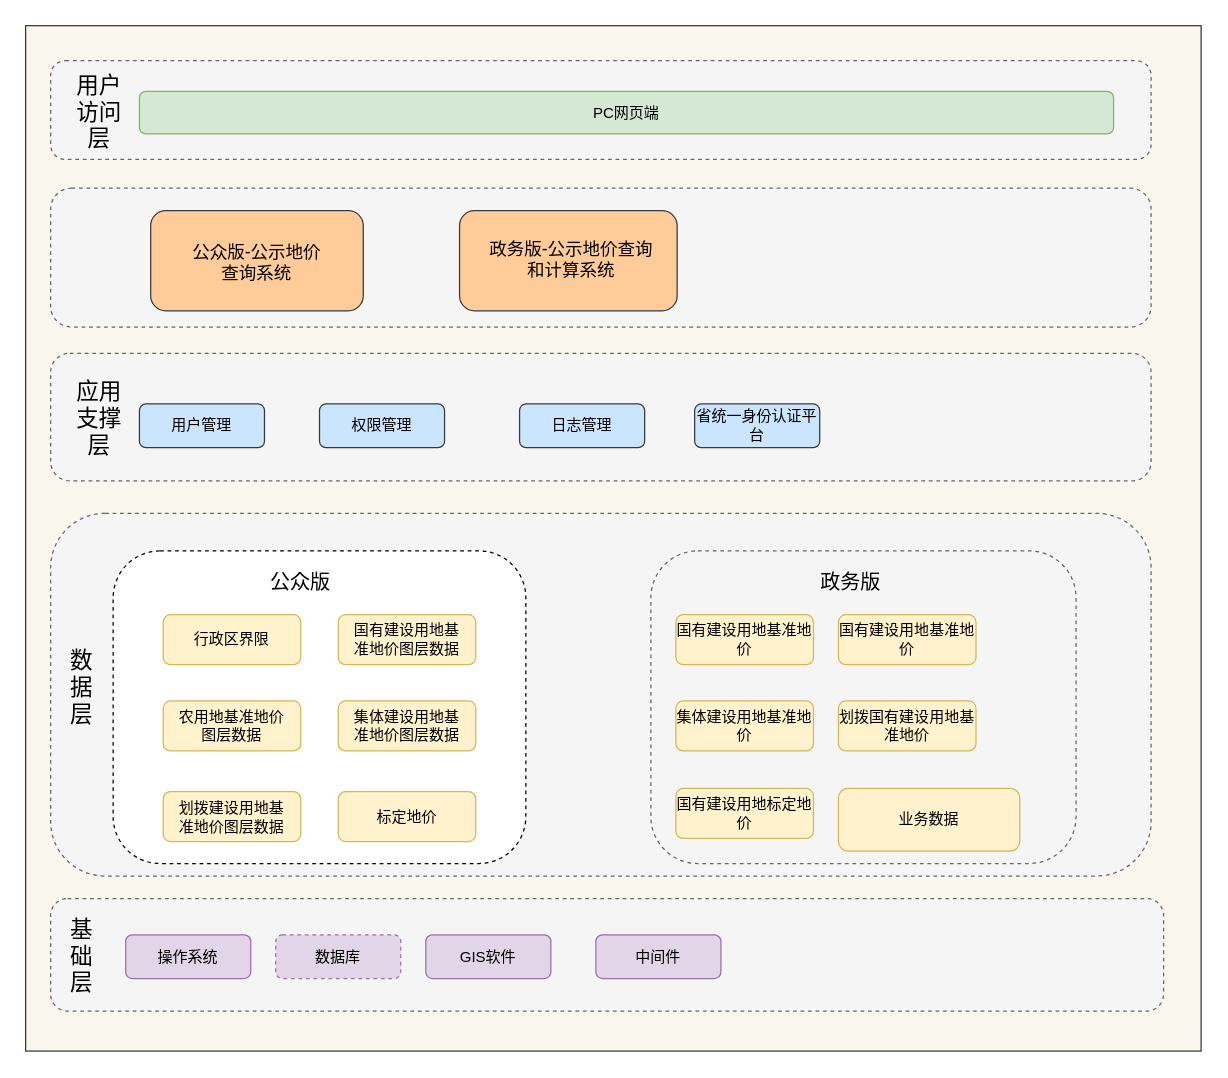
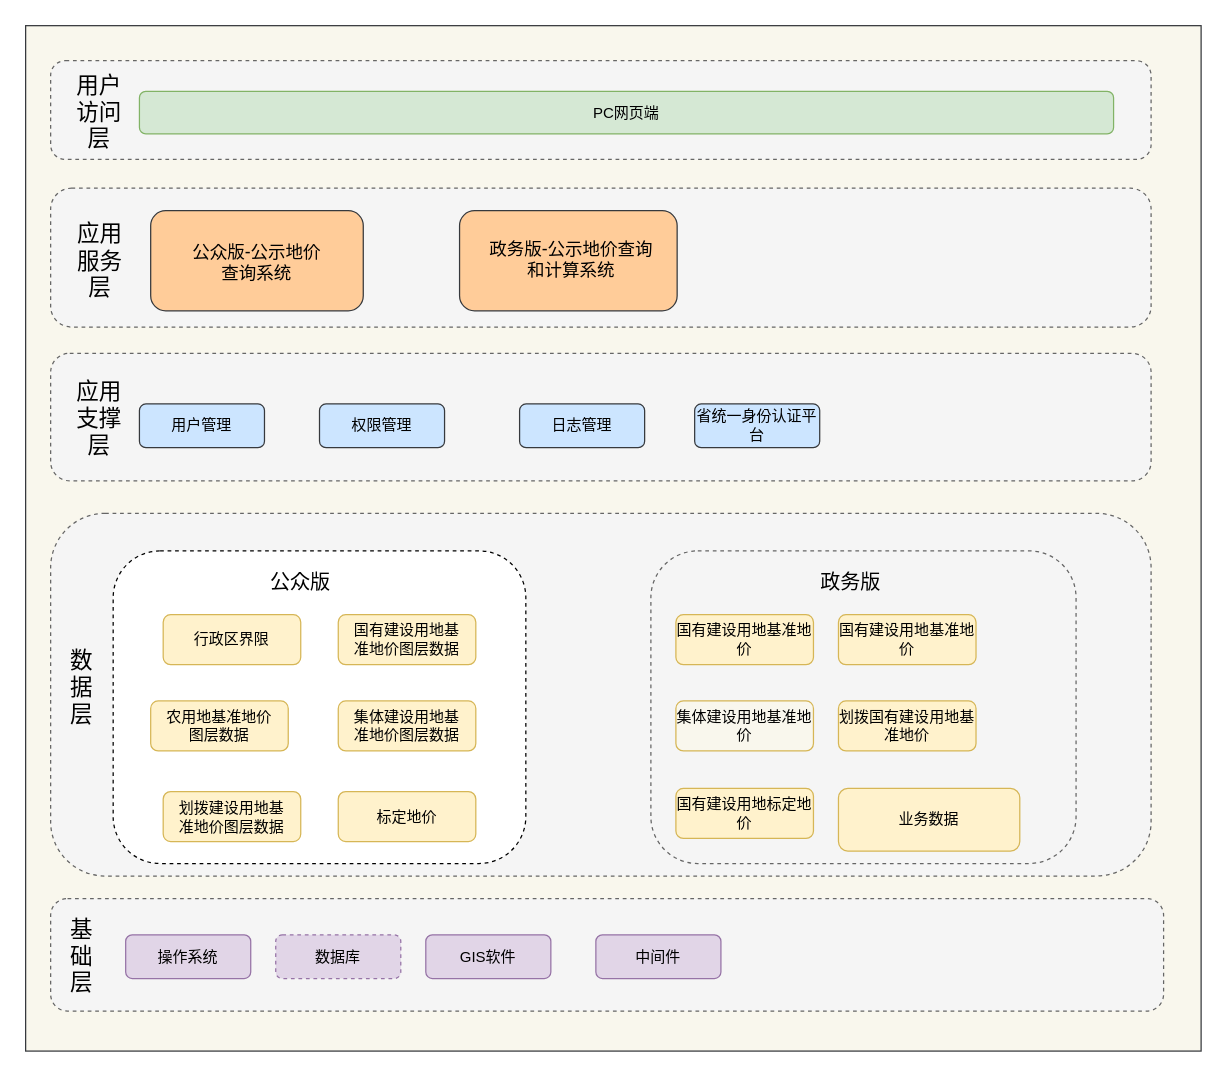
node "应用服务层": added
node "农用地基准地价 图层数据": moved (232, 726) -> (219, 726)
node "集体建设用地基准地价": fillcolor #fff2cc -> #f9f7ed
